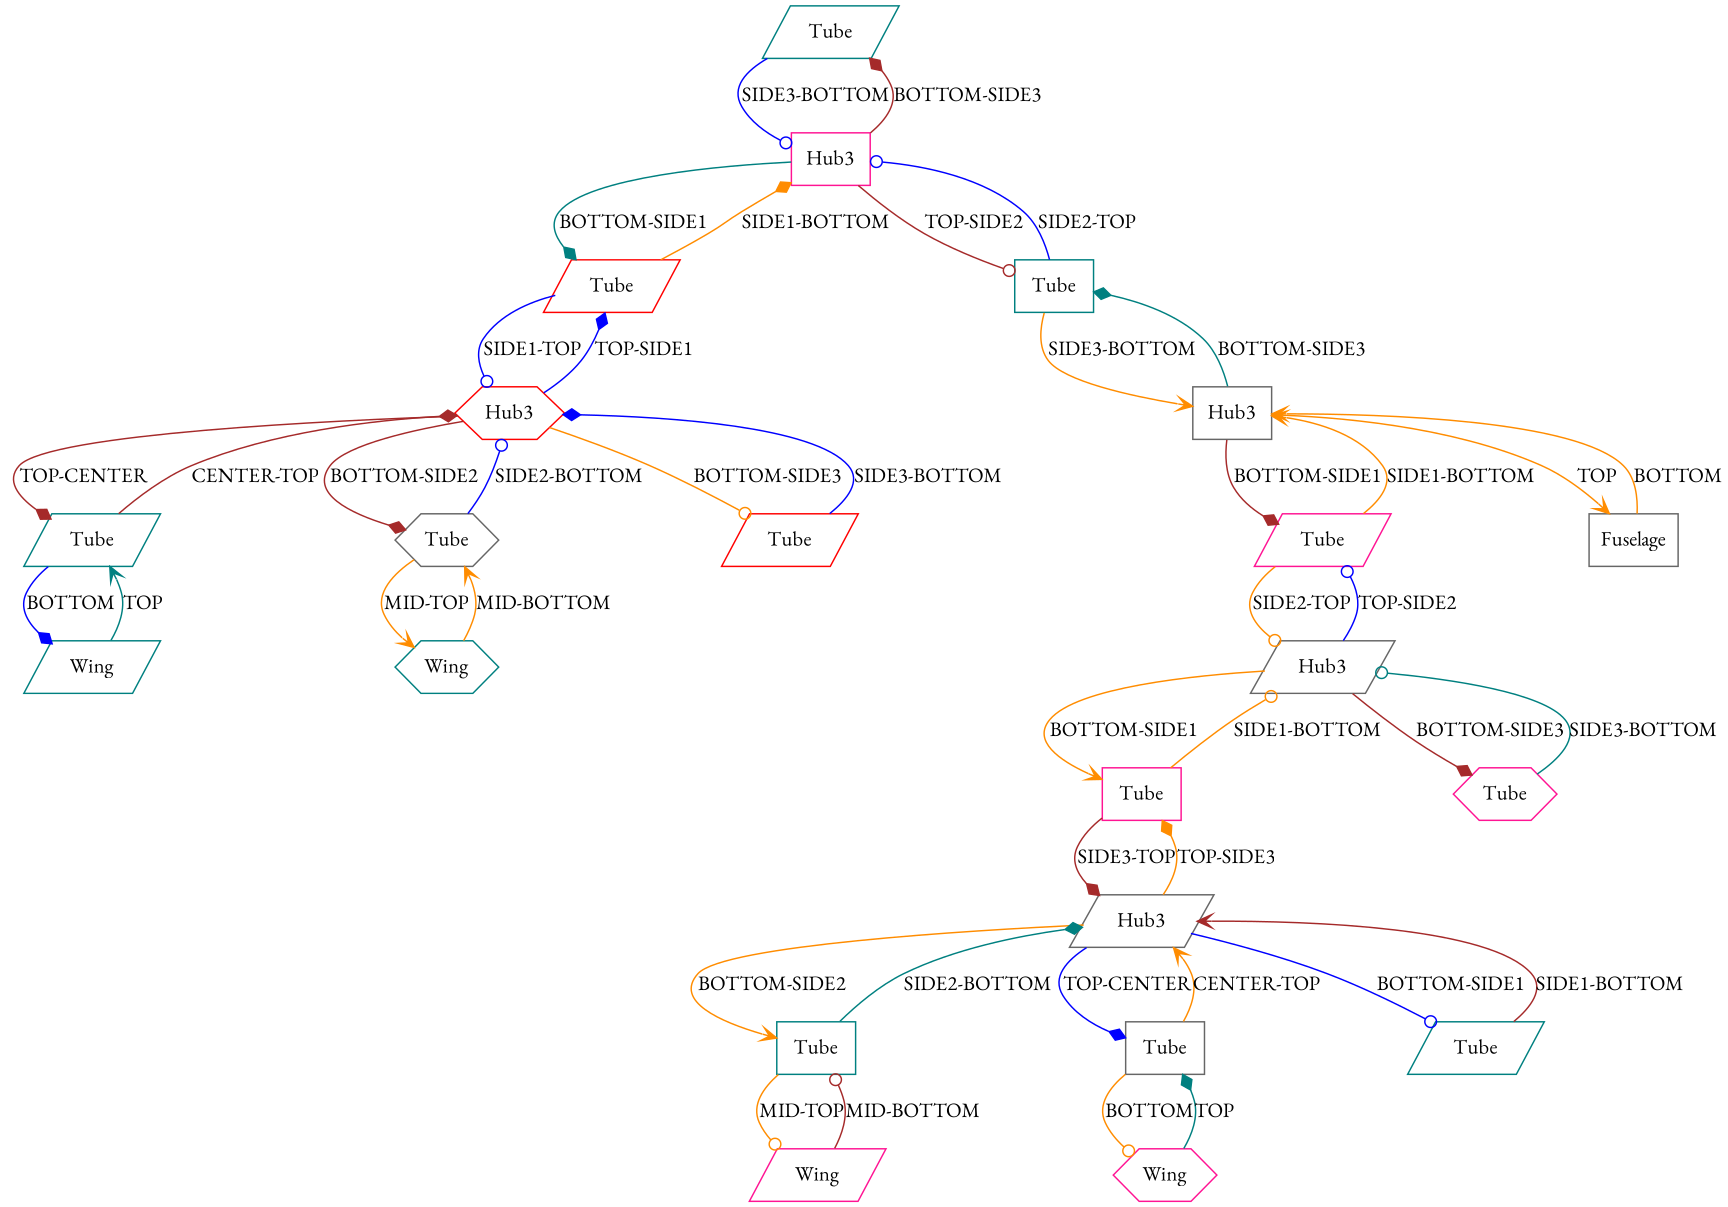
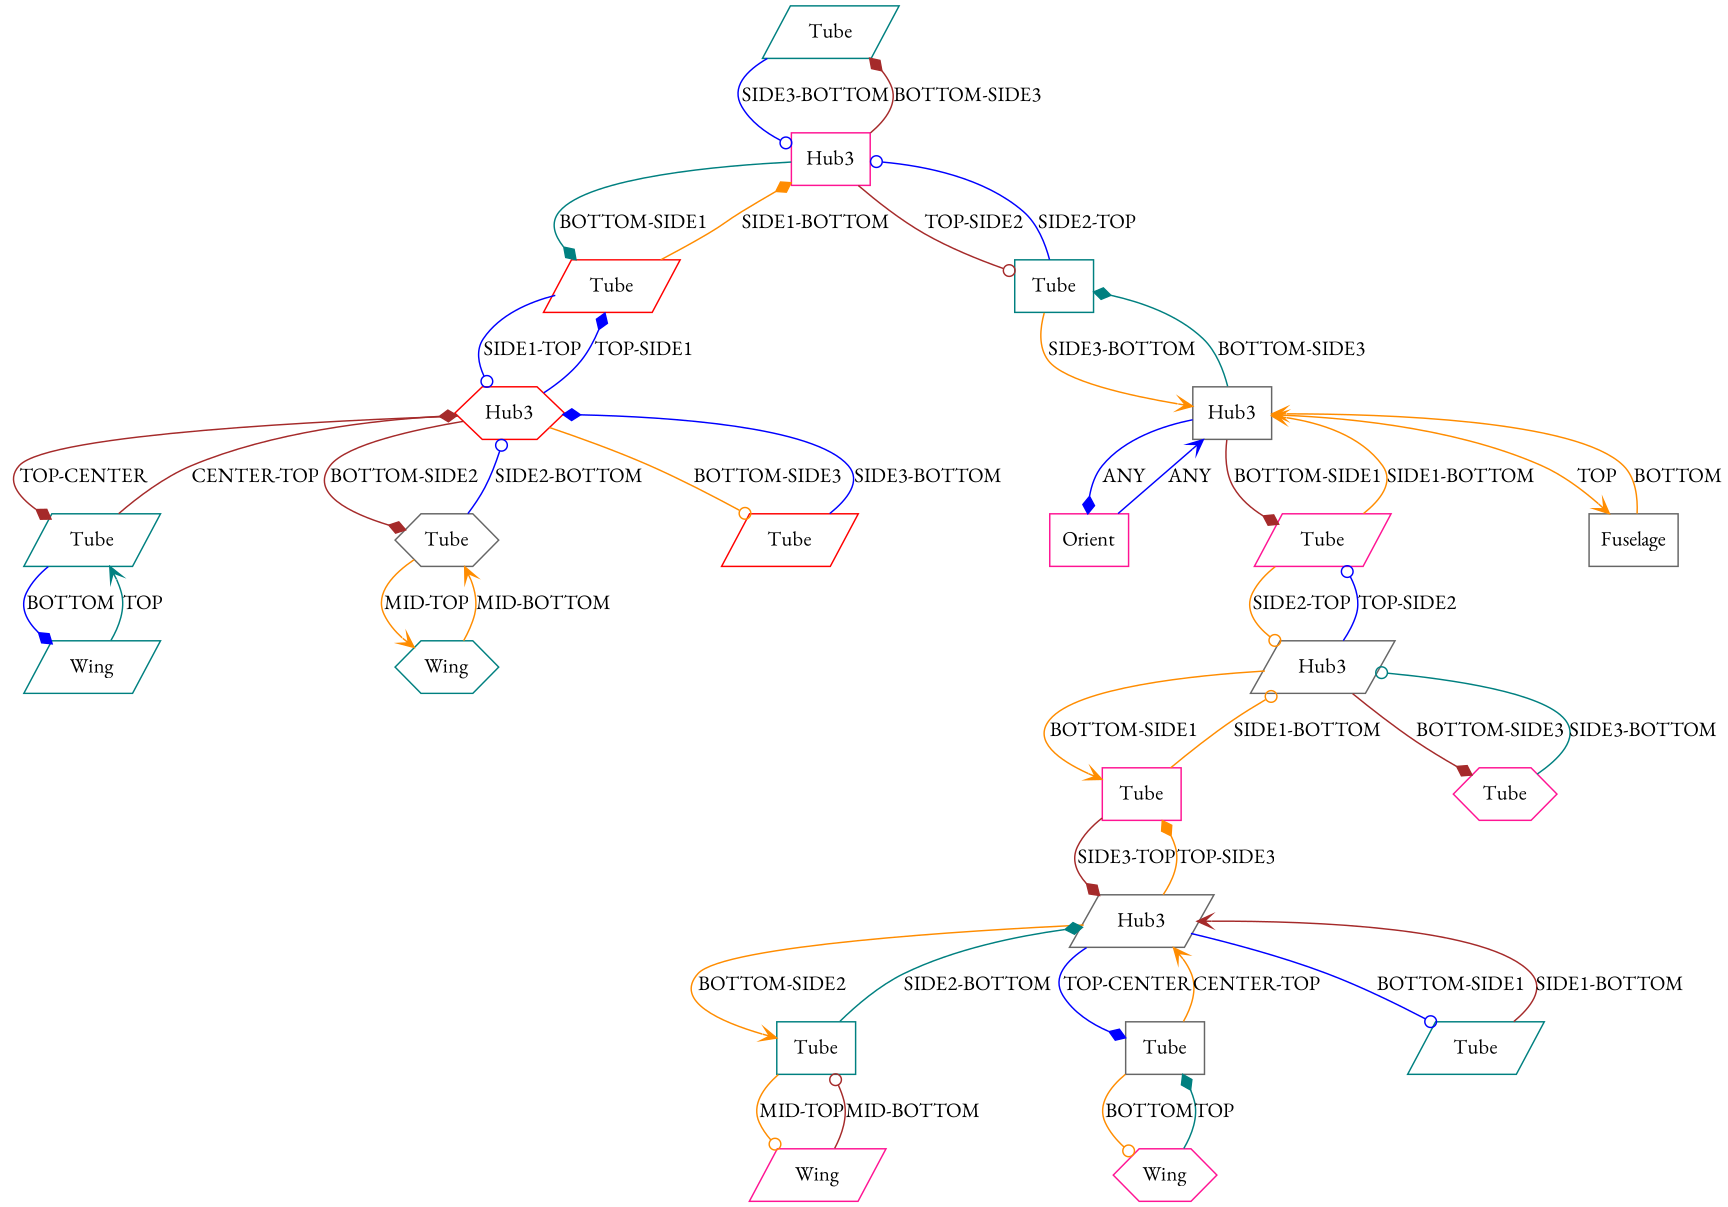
node "Orient": added
